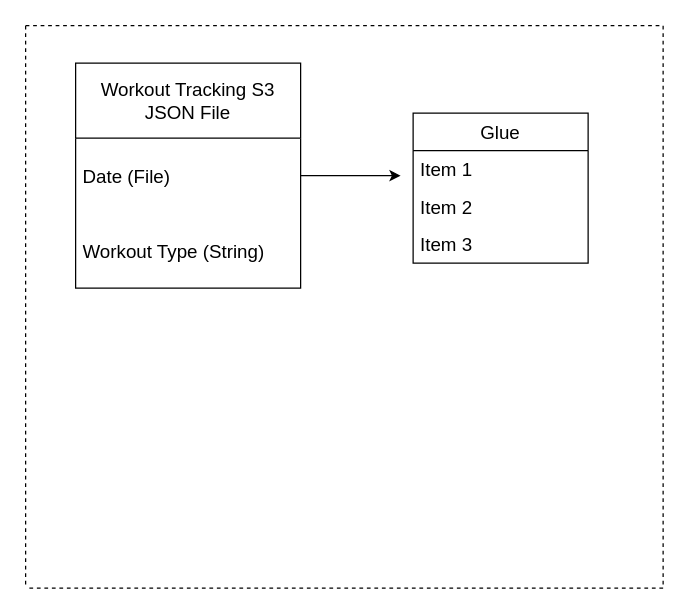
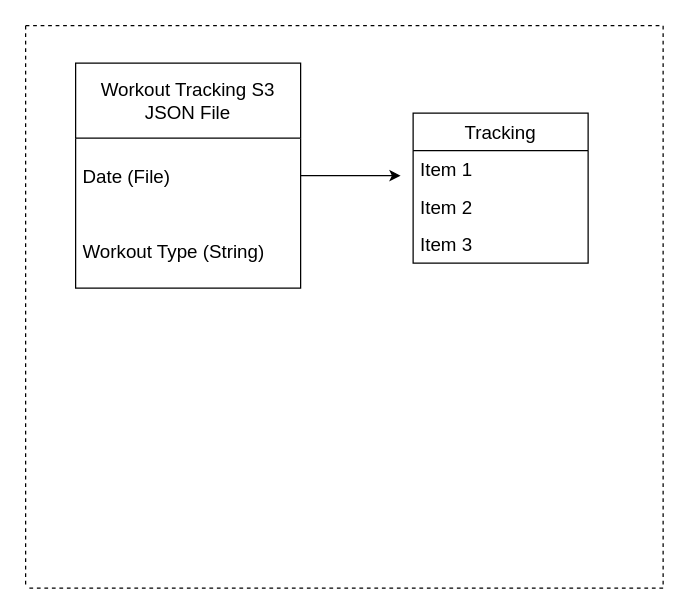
node "Glue": label "Glue" -> "Tracking"
